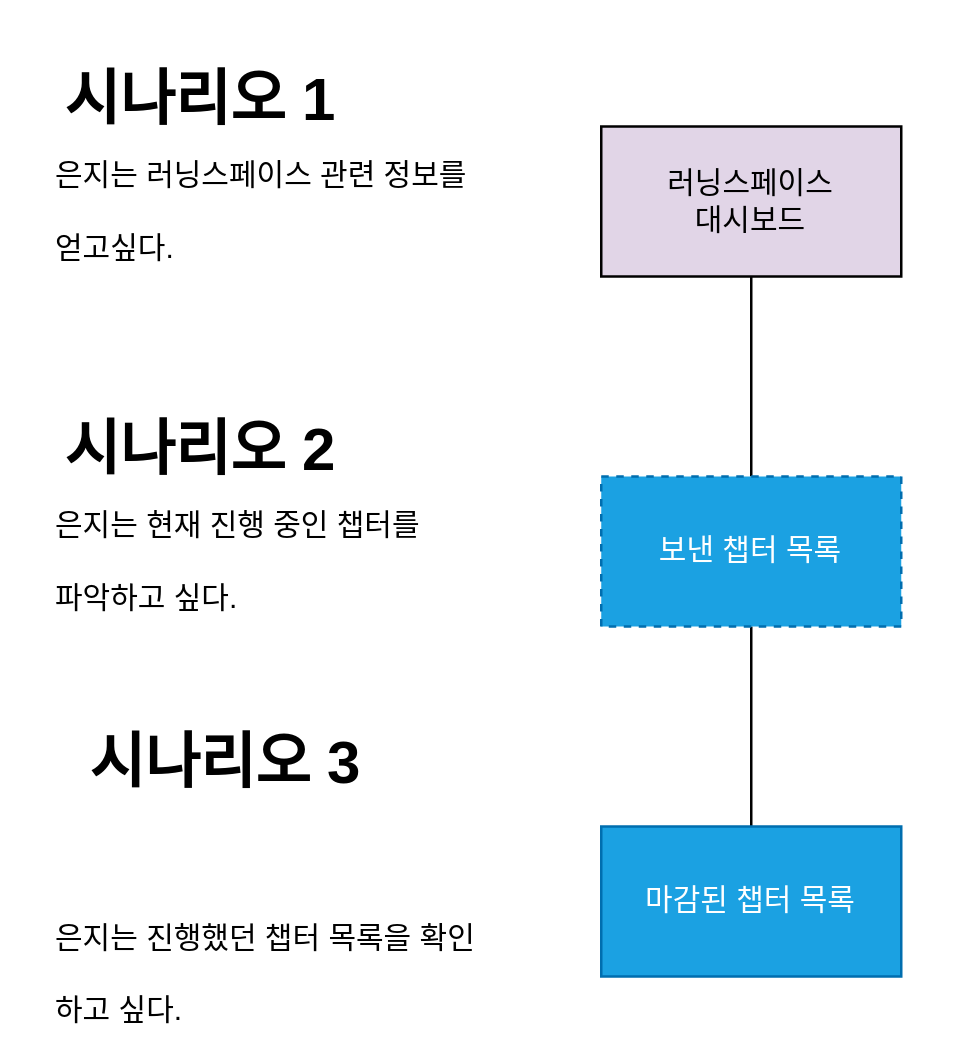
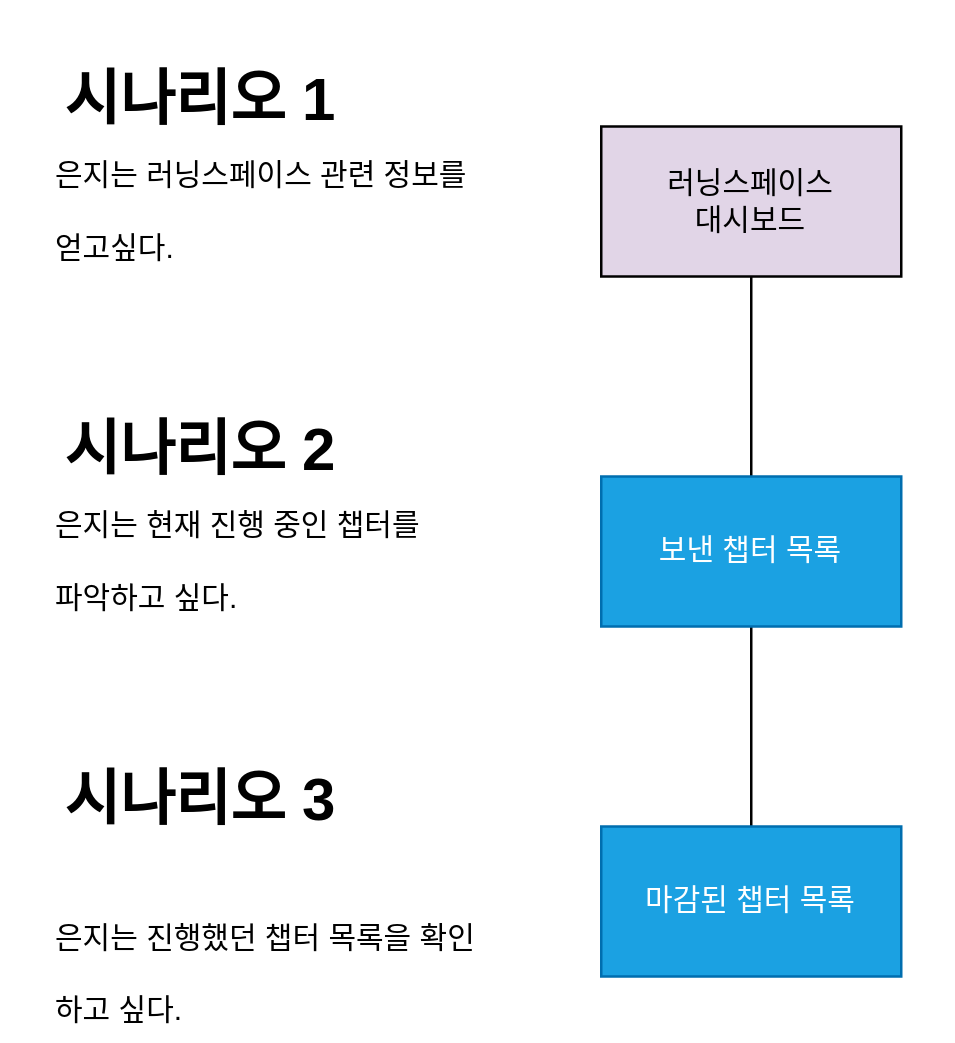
node "보낸 챕터 목록": style dashed -> solid
node "시나리오 3": moved (226, 764) -> (201, 801)
